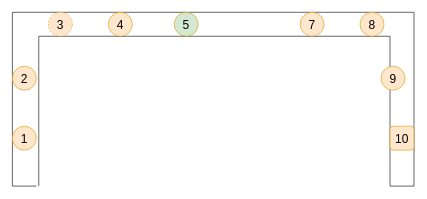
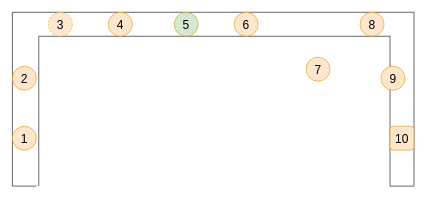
node "6": added
node "7": moved (312, 24) -> (318, 69)
